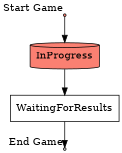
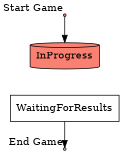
edge "InProgress" -> "WaitingForResults": removed
